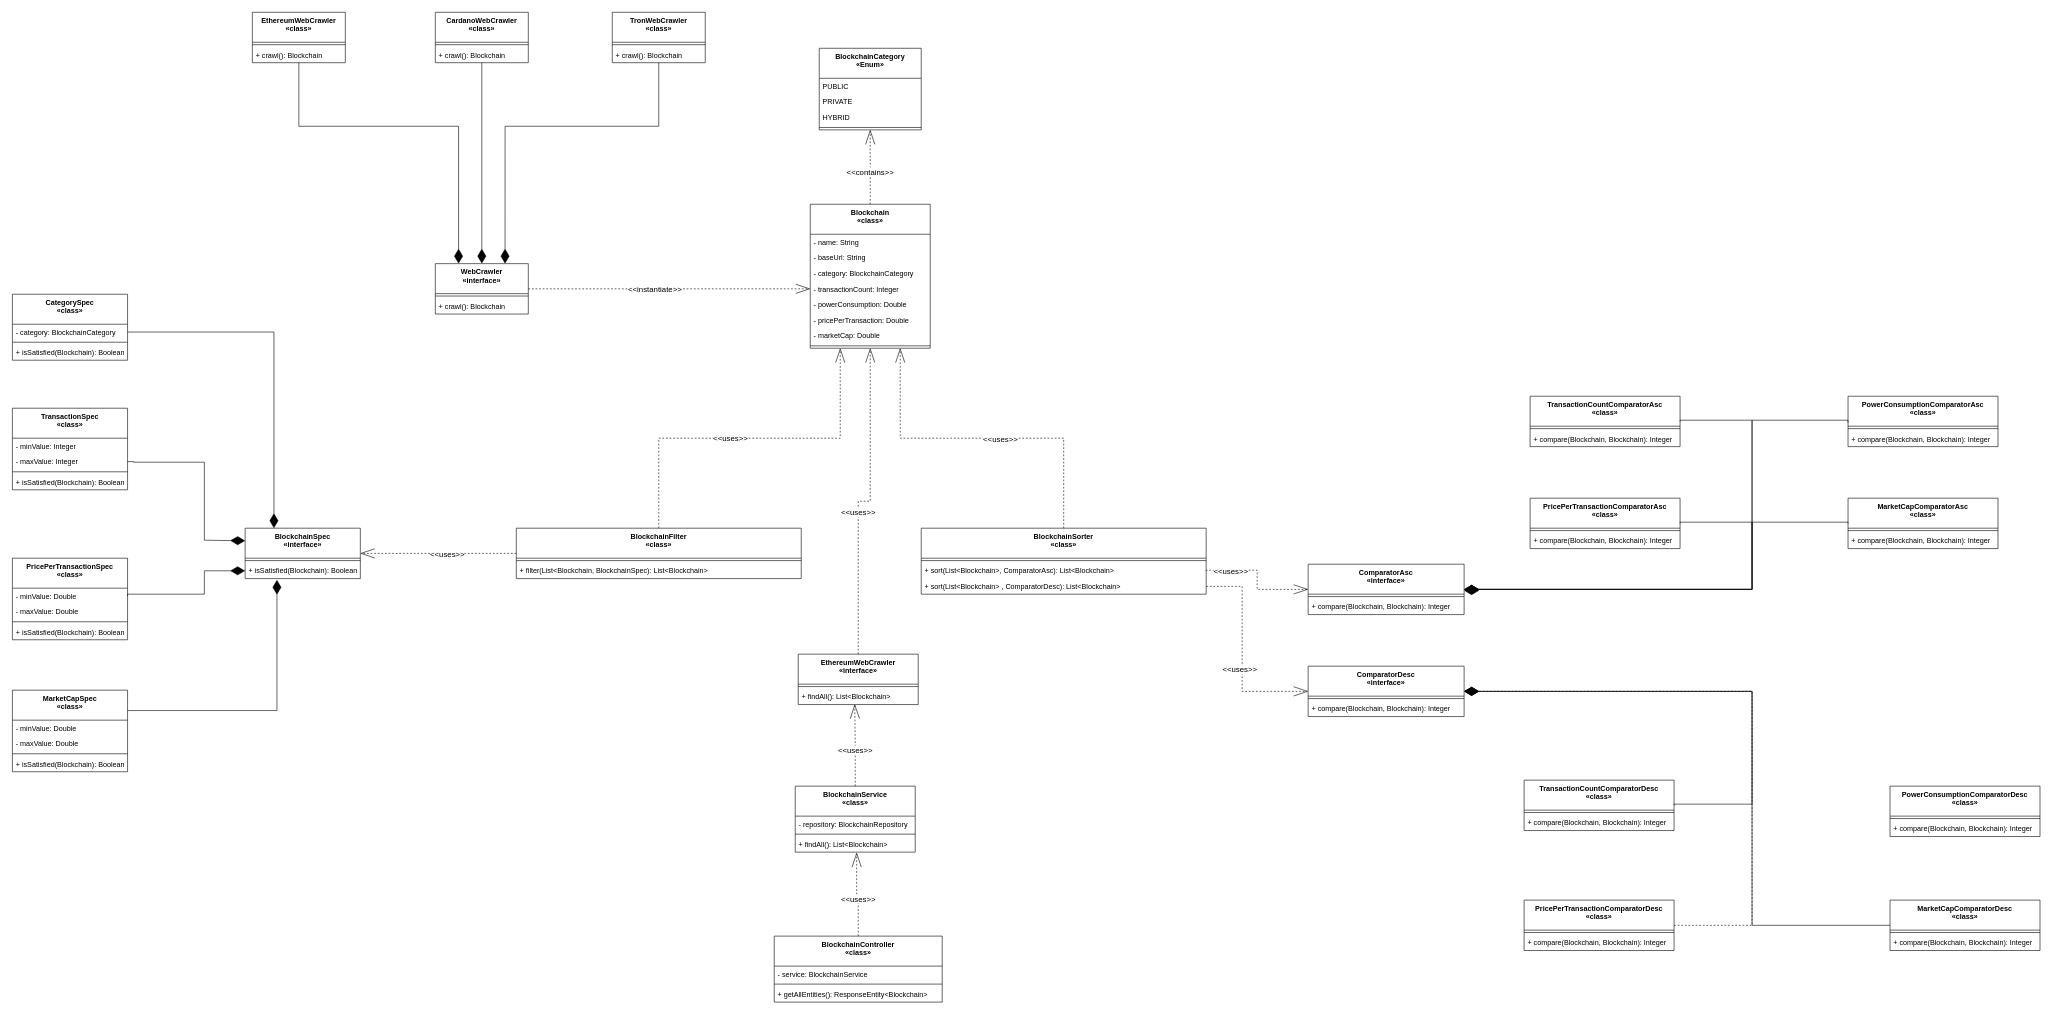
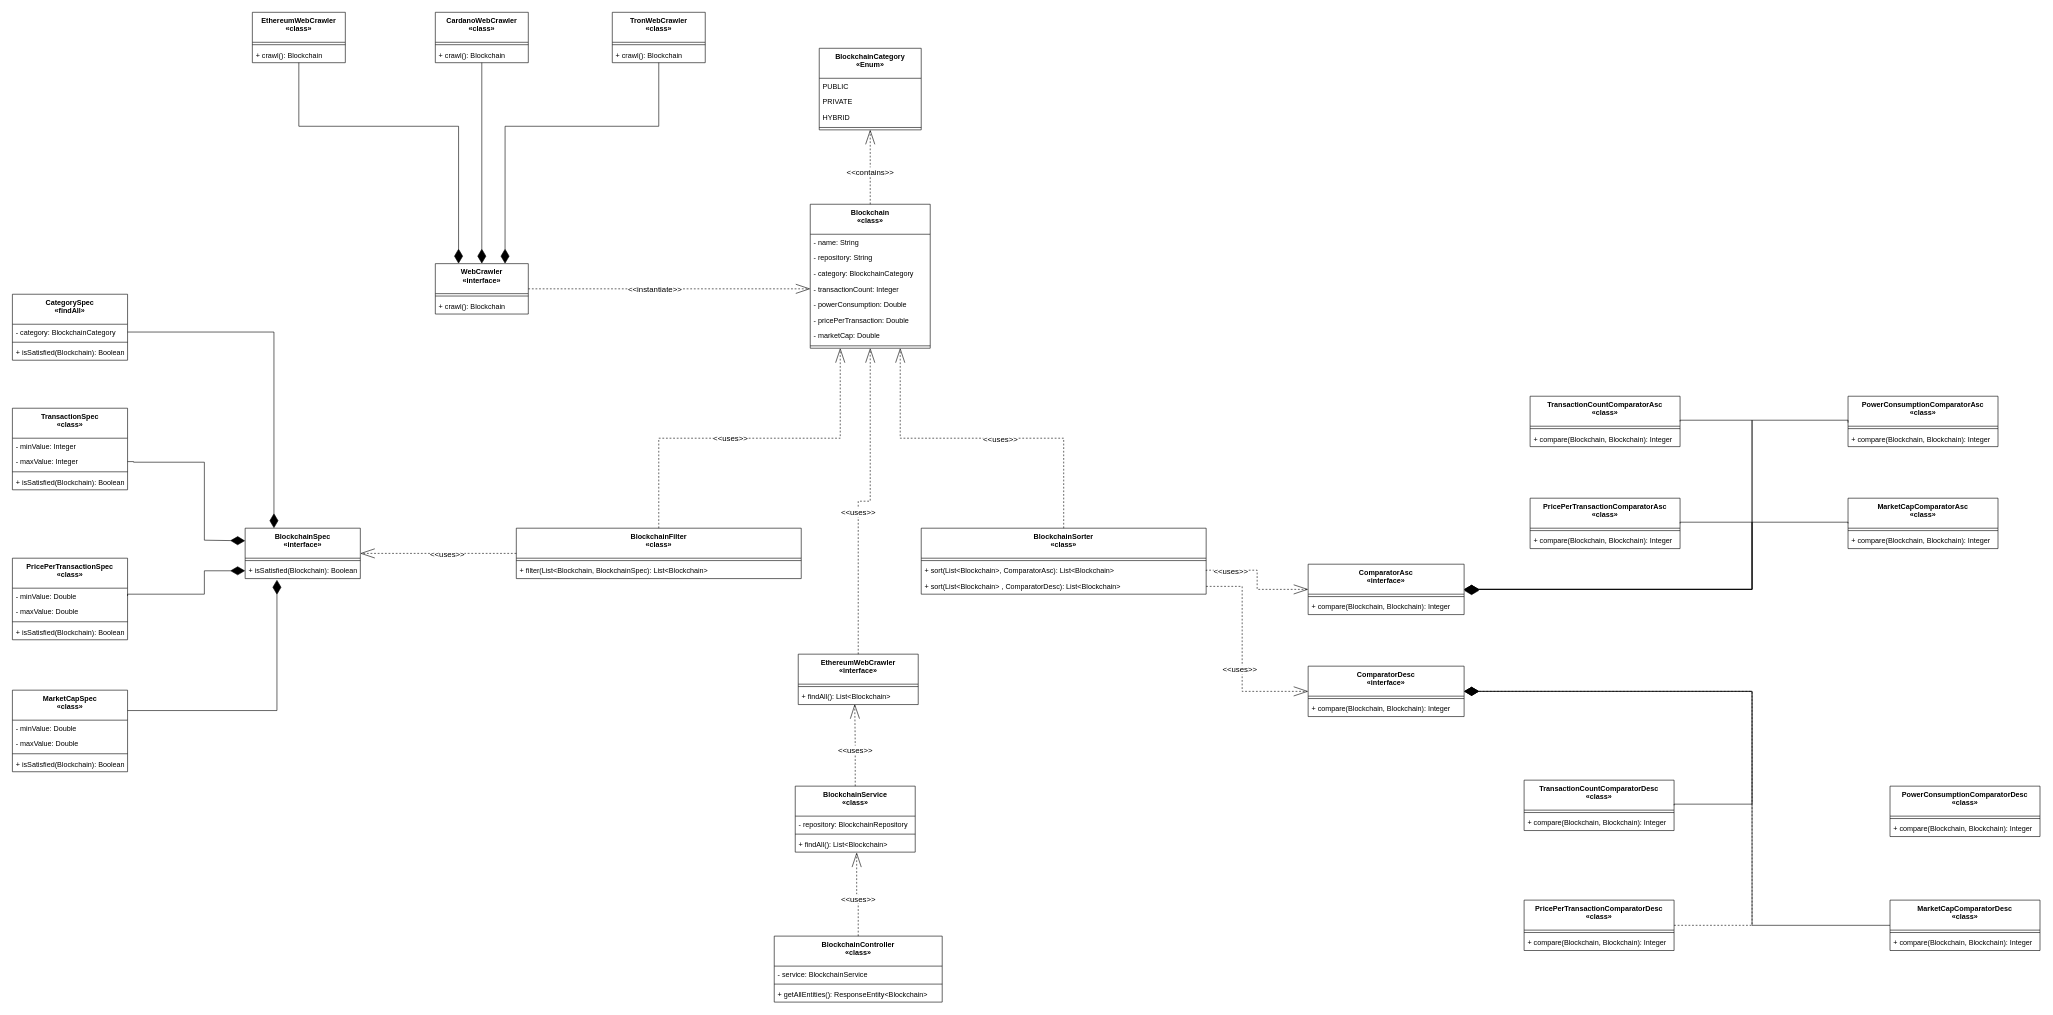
node "- baseUrl: String": label "- baseUrl: String" -> "- repository: String"
node "CategorySpec «class»": label "CategorySpec «class»" -> "CategorySpec «findAll»"
